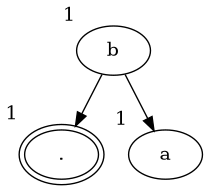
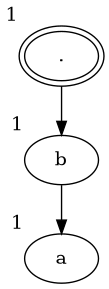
edge "b 1" -> ". 1": reversed
